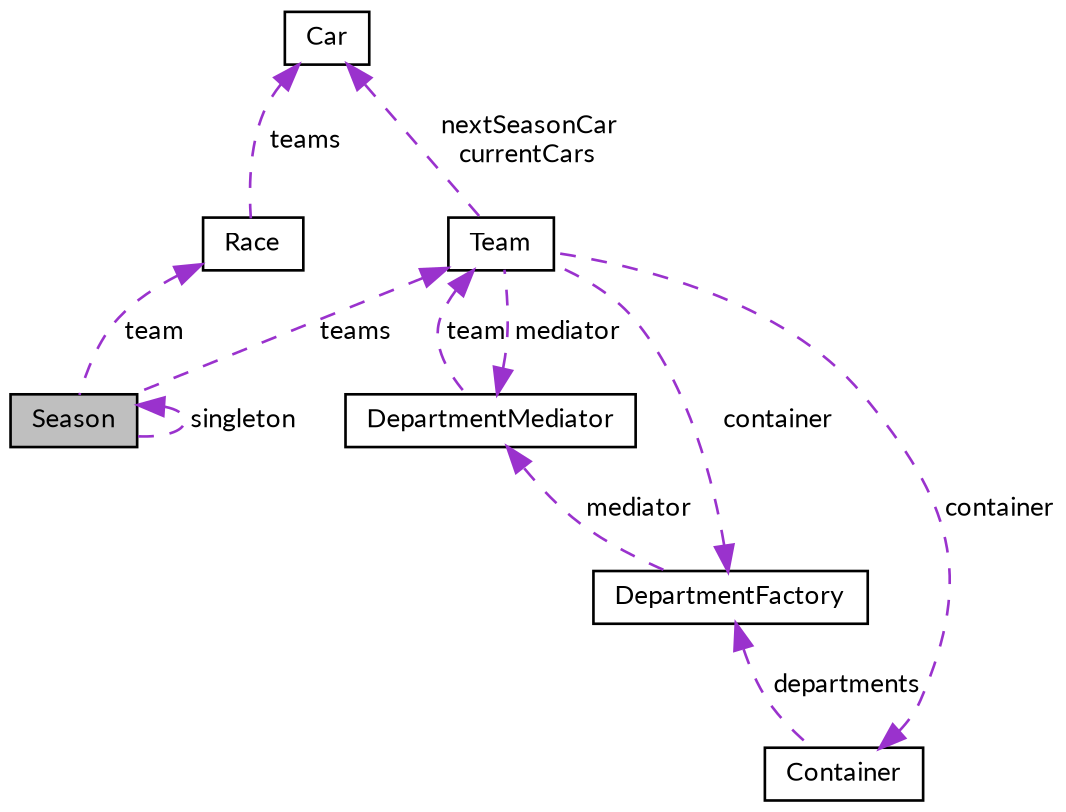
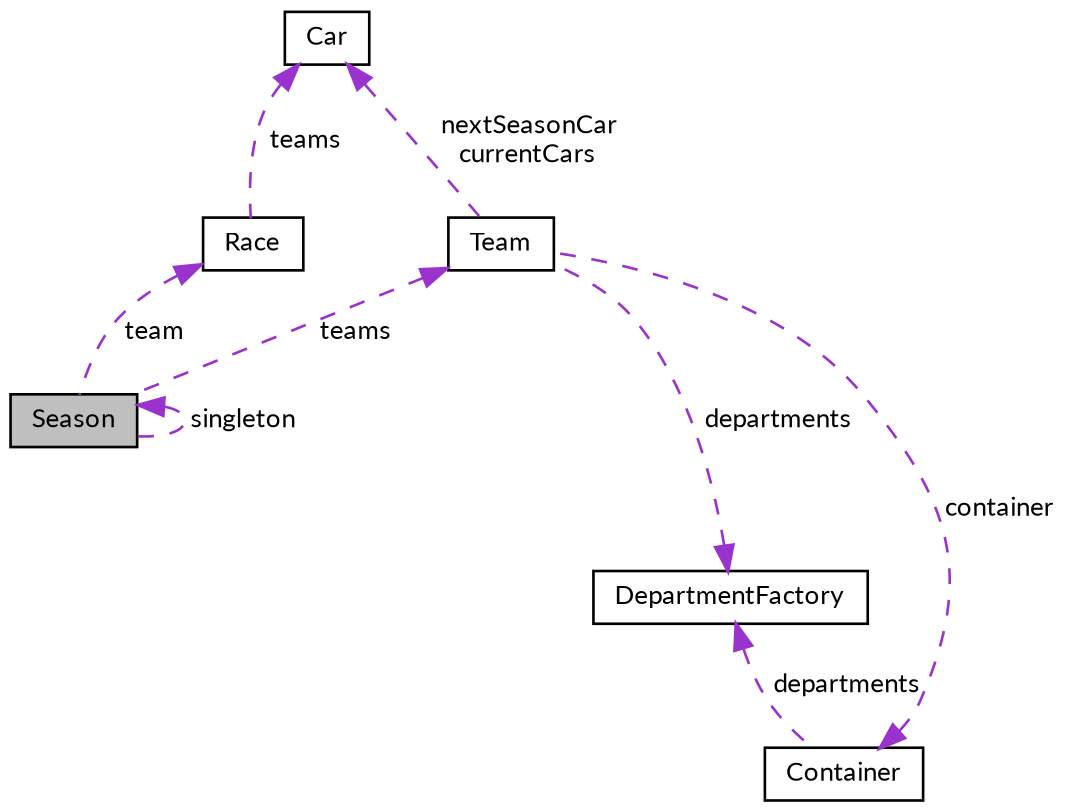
node "DepartmentMediator": removed
edge "Team" -> "DepartmentFactory": label " container" -> " departments"
